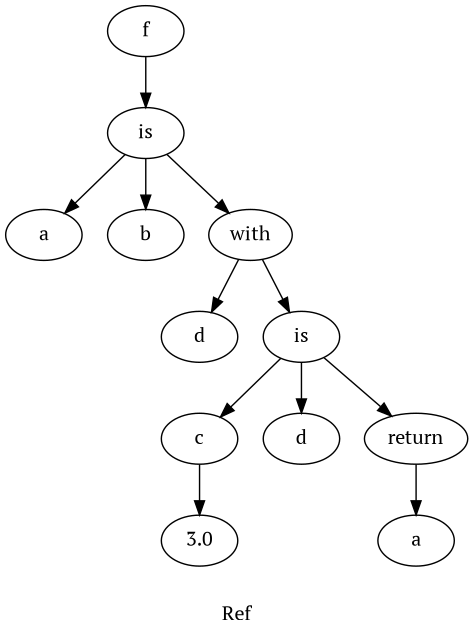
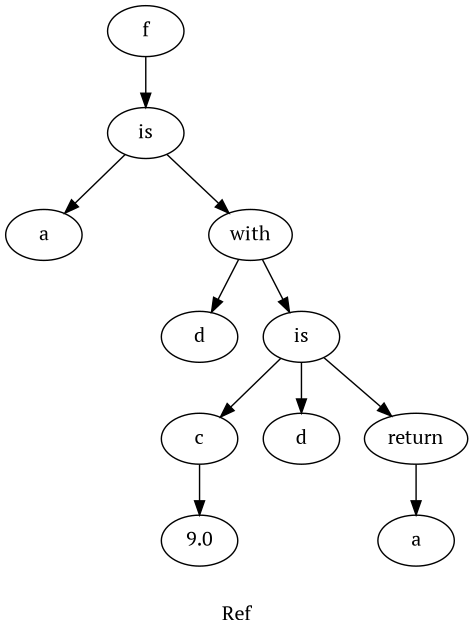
node "b": removed
node "3.0": label "3.0" -> "9.0"
